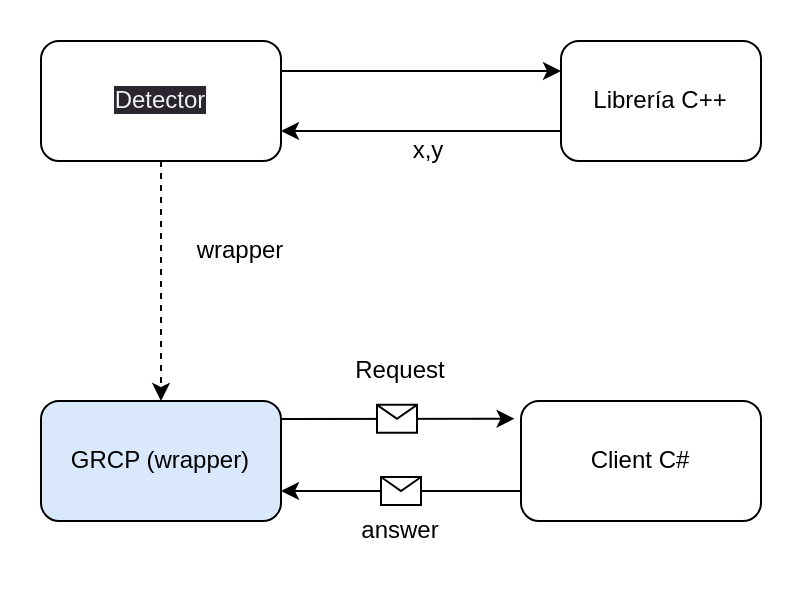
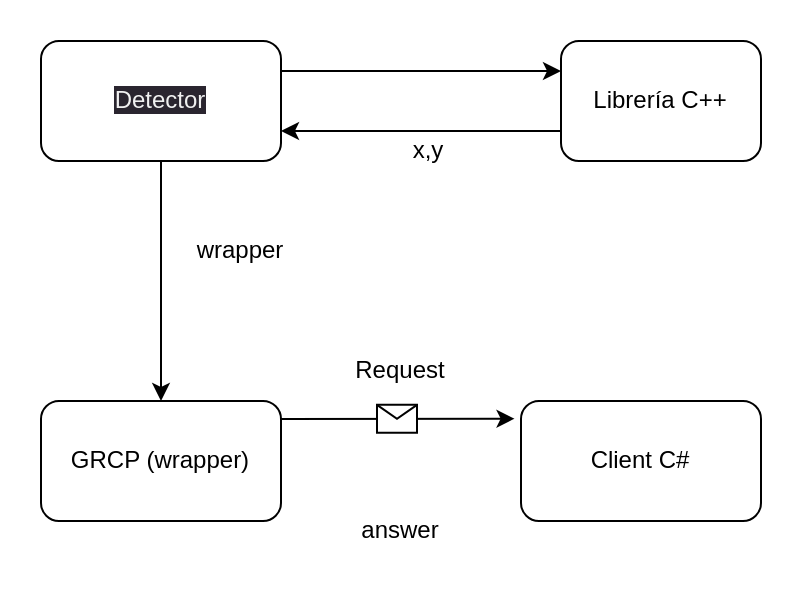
edge "Detector" -> "GRCP (wrapper)": style dashed -> solid
node "GRCP (wrapper)": fillcolor #dae8fc -> #ffffff
edge "Client C#" -> "GRCP (wrapper)": removed
